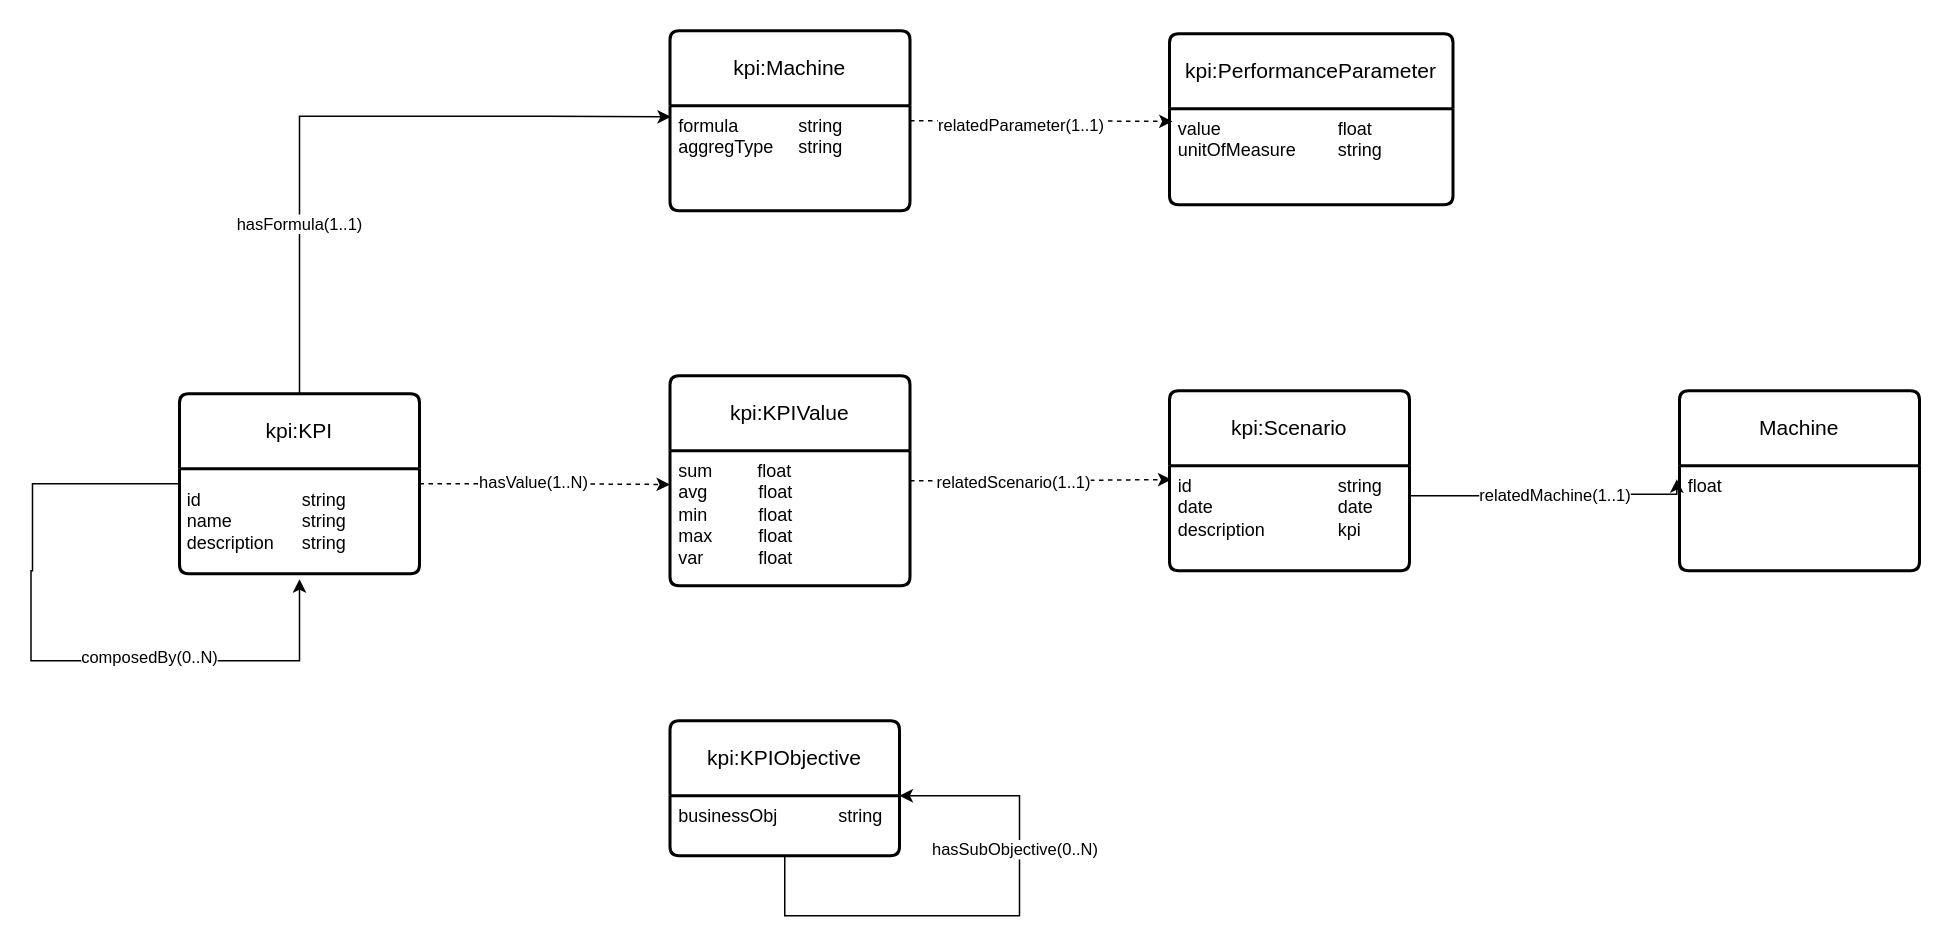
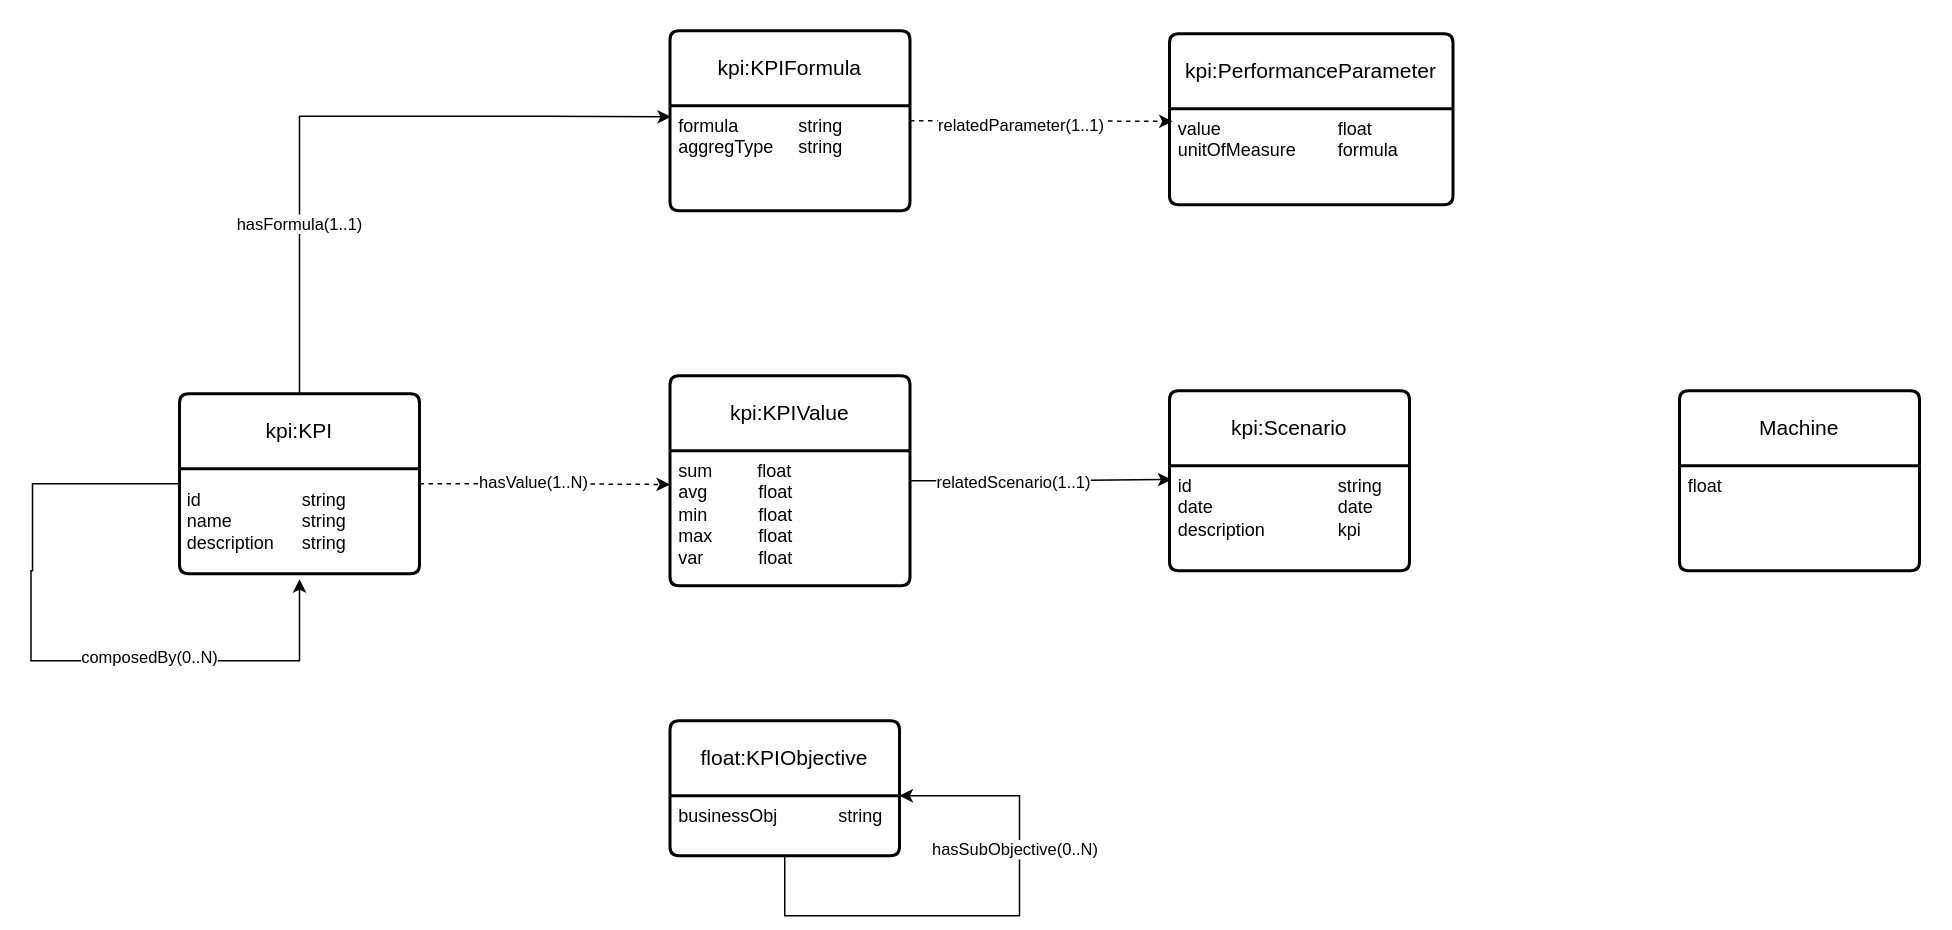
node "kpi:Machine": label "kpi:Machine" -> "kpi:KPIFormula"
node "value float unitOfMeasure string": label "value float unitOfMeasure string" -> "value float unitOfMeasure formula"
edge "kpi:KPIValue" -> "id string date date description kpi": style dashed -> solid
edge "id string date date description kpi" -> "float": removed, label "relatedMachine(1..1)"
node "kpi:KPIObjective": label "kpi:KPIObjective" -> "float:KPIObjective"
